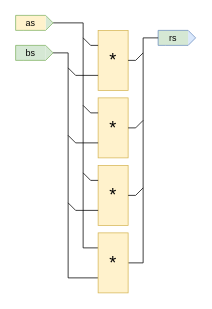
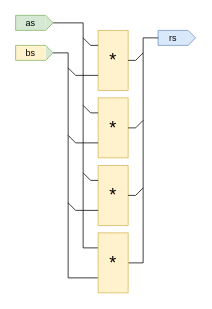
node "as": fillcolor #fff2cc -> #d5e8d4
node "rs": fillcolor #d5e8d4 -> #dae8fc
node "bs": fillcolor #d5e8d4 -> #fff2cc
